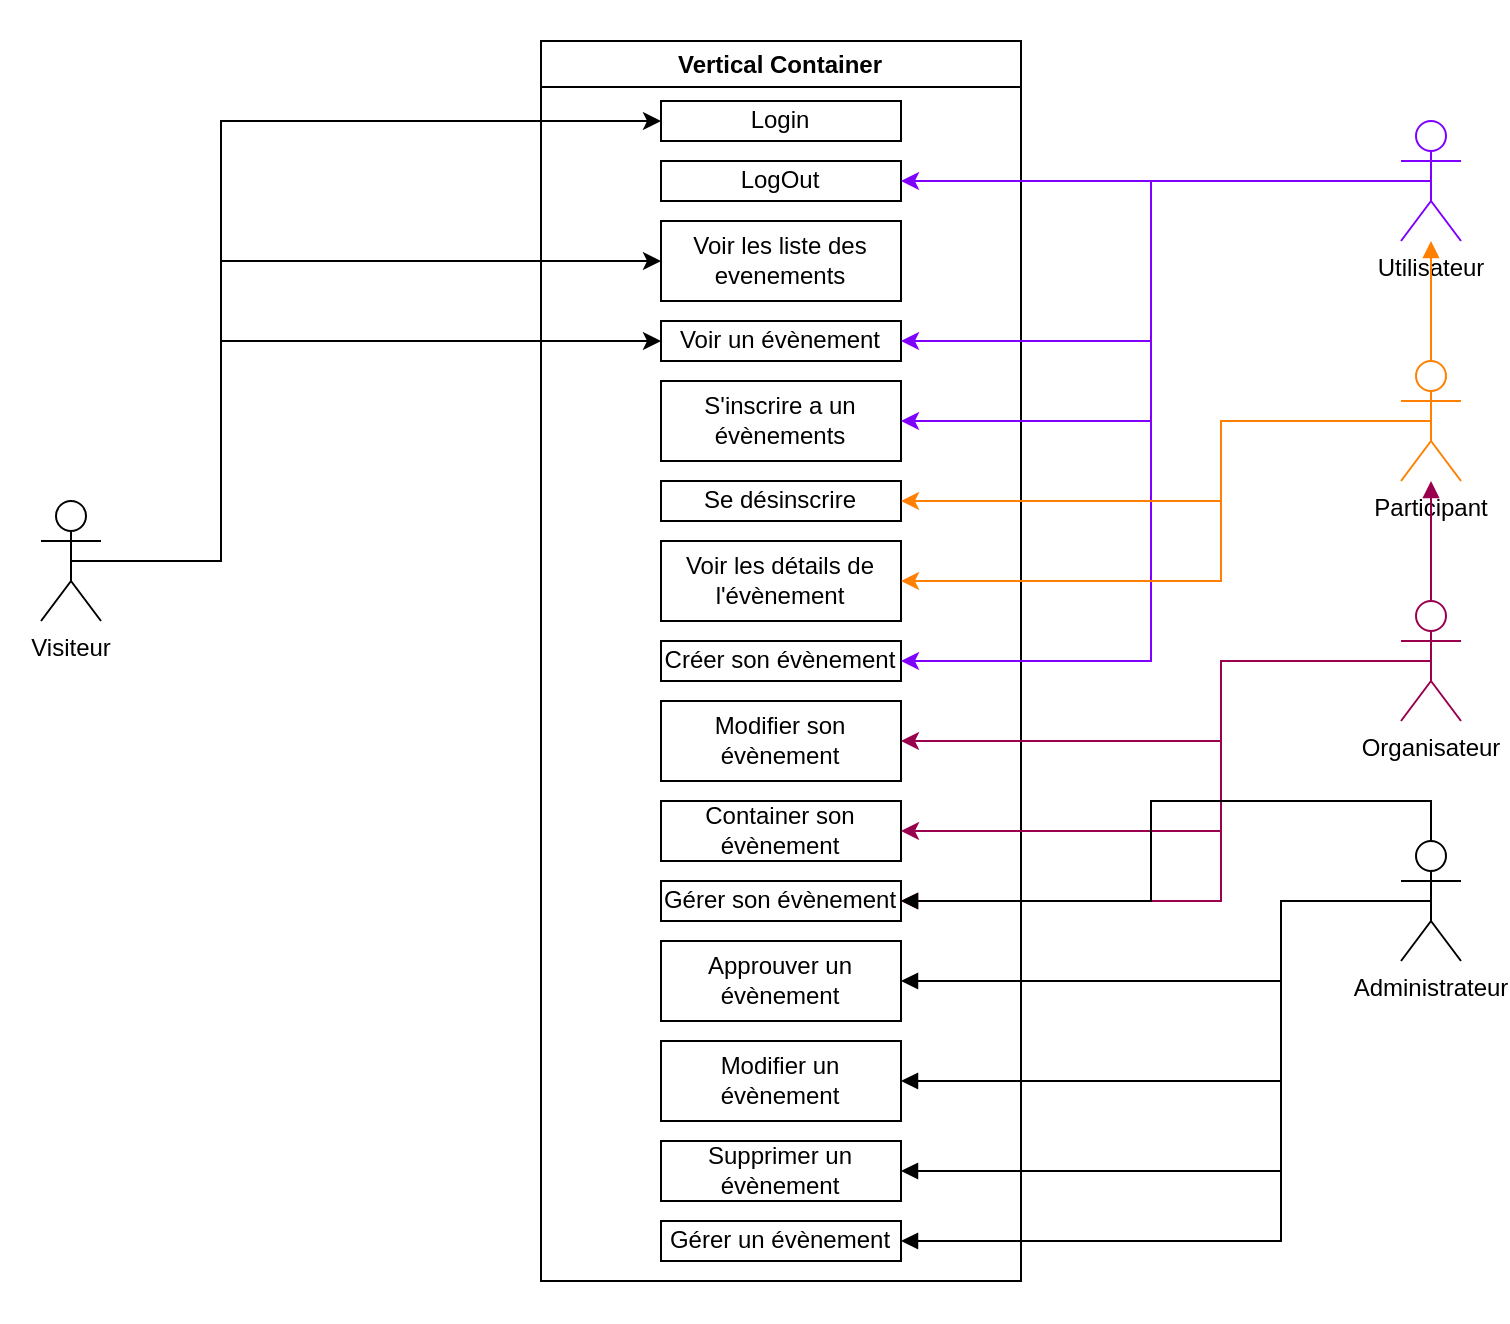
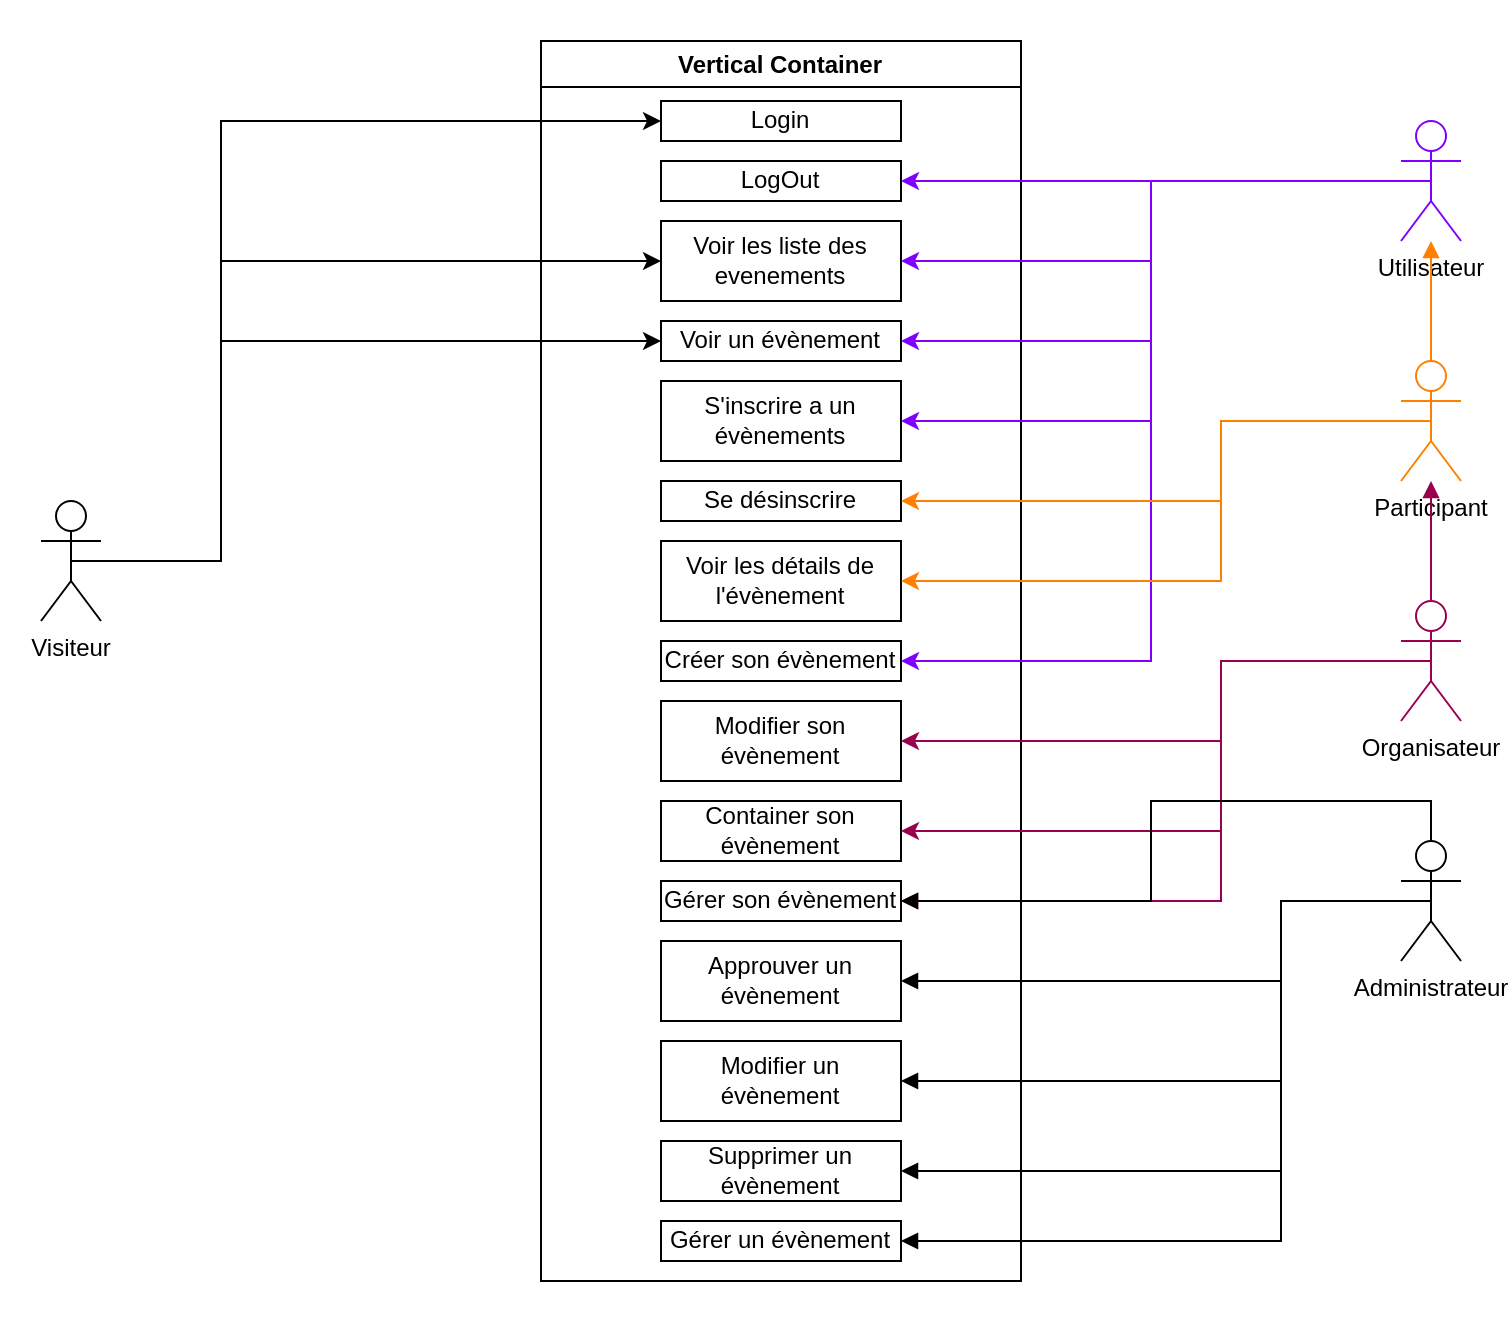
edge "Utilisateur" -> "Voir les liste des evenements": added
